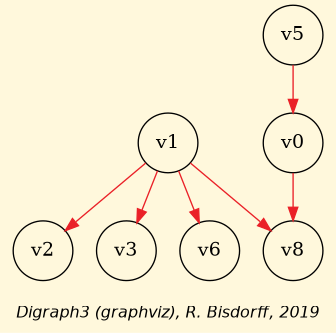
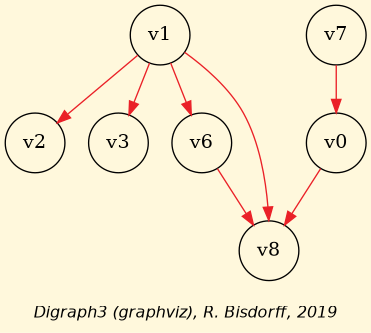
node "v5": label "v5" -> "v7"
edge "v6" -- "v8": added
